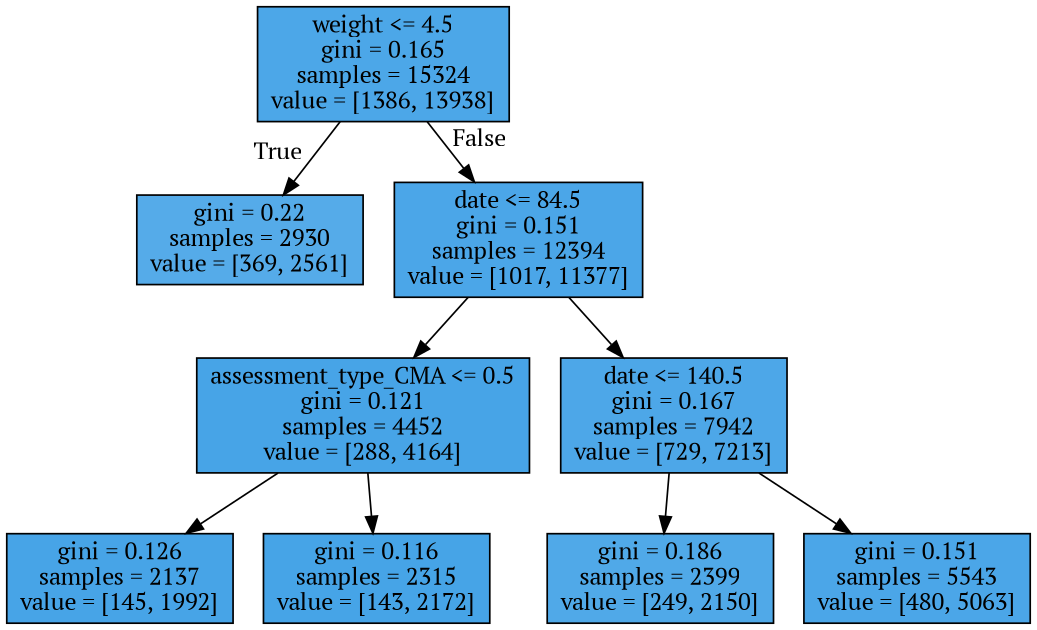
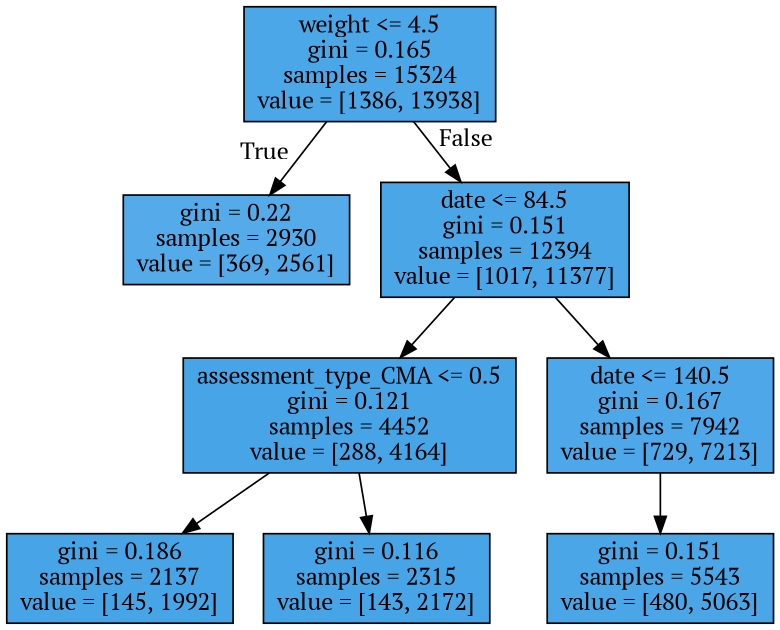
node "gini = 0.126 samples = 2137 value = [145, 1992]": label "gini = 0.126 samples = 2137 value = [145, 1992]" -> "gini = 0.186 samples = 2137 value = [145, 1992]"
node "gini = 0.186 samples = 2399 value = [249, 2150]": removed
